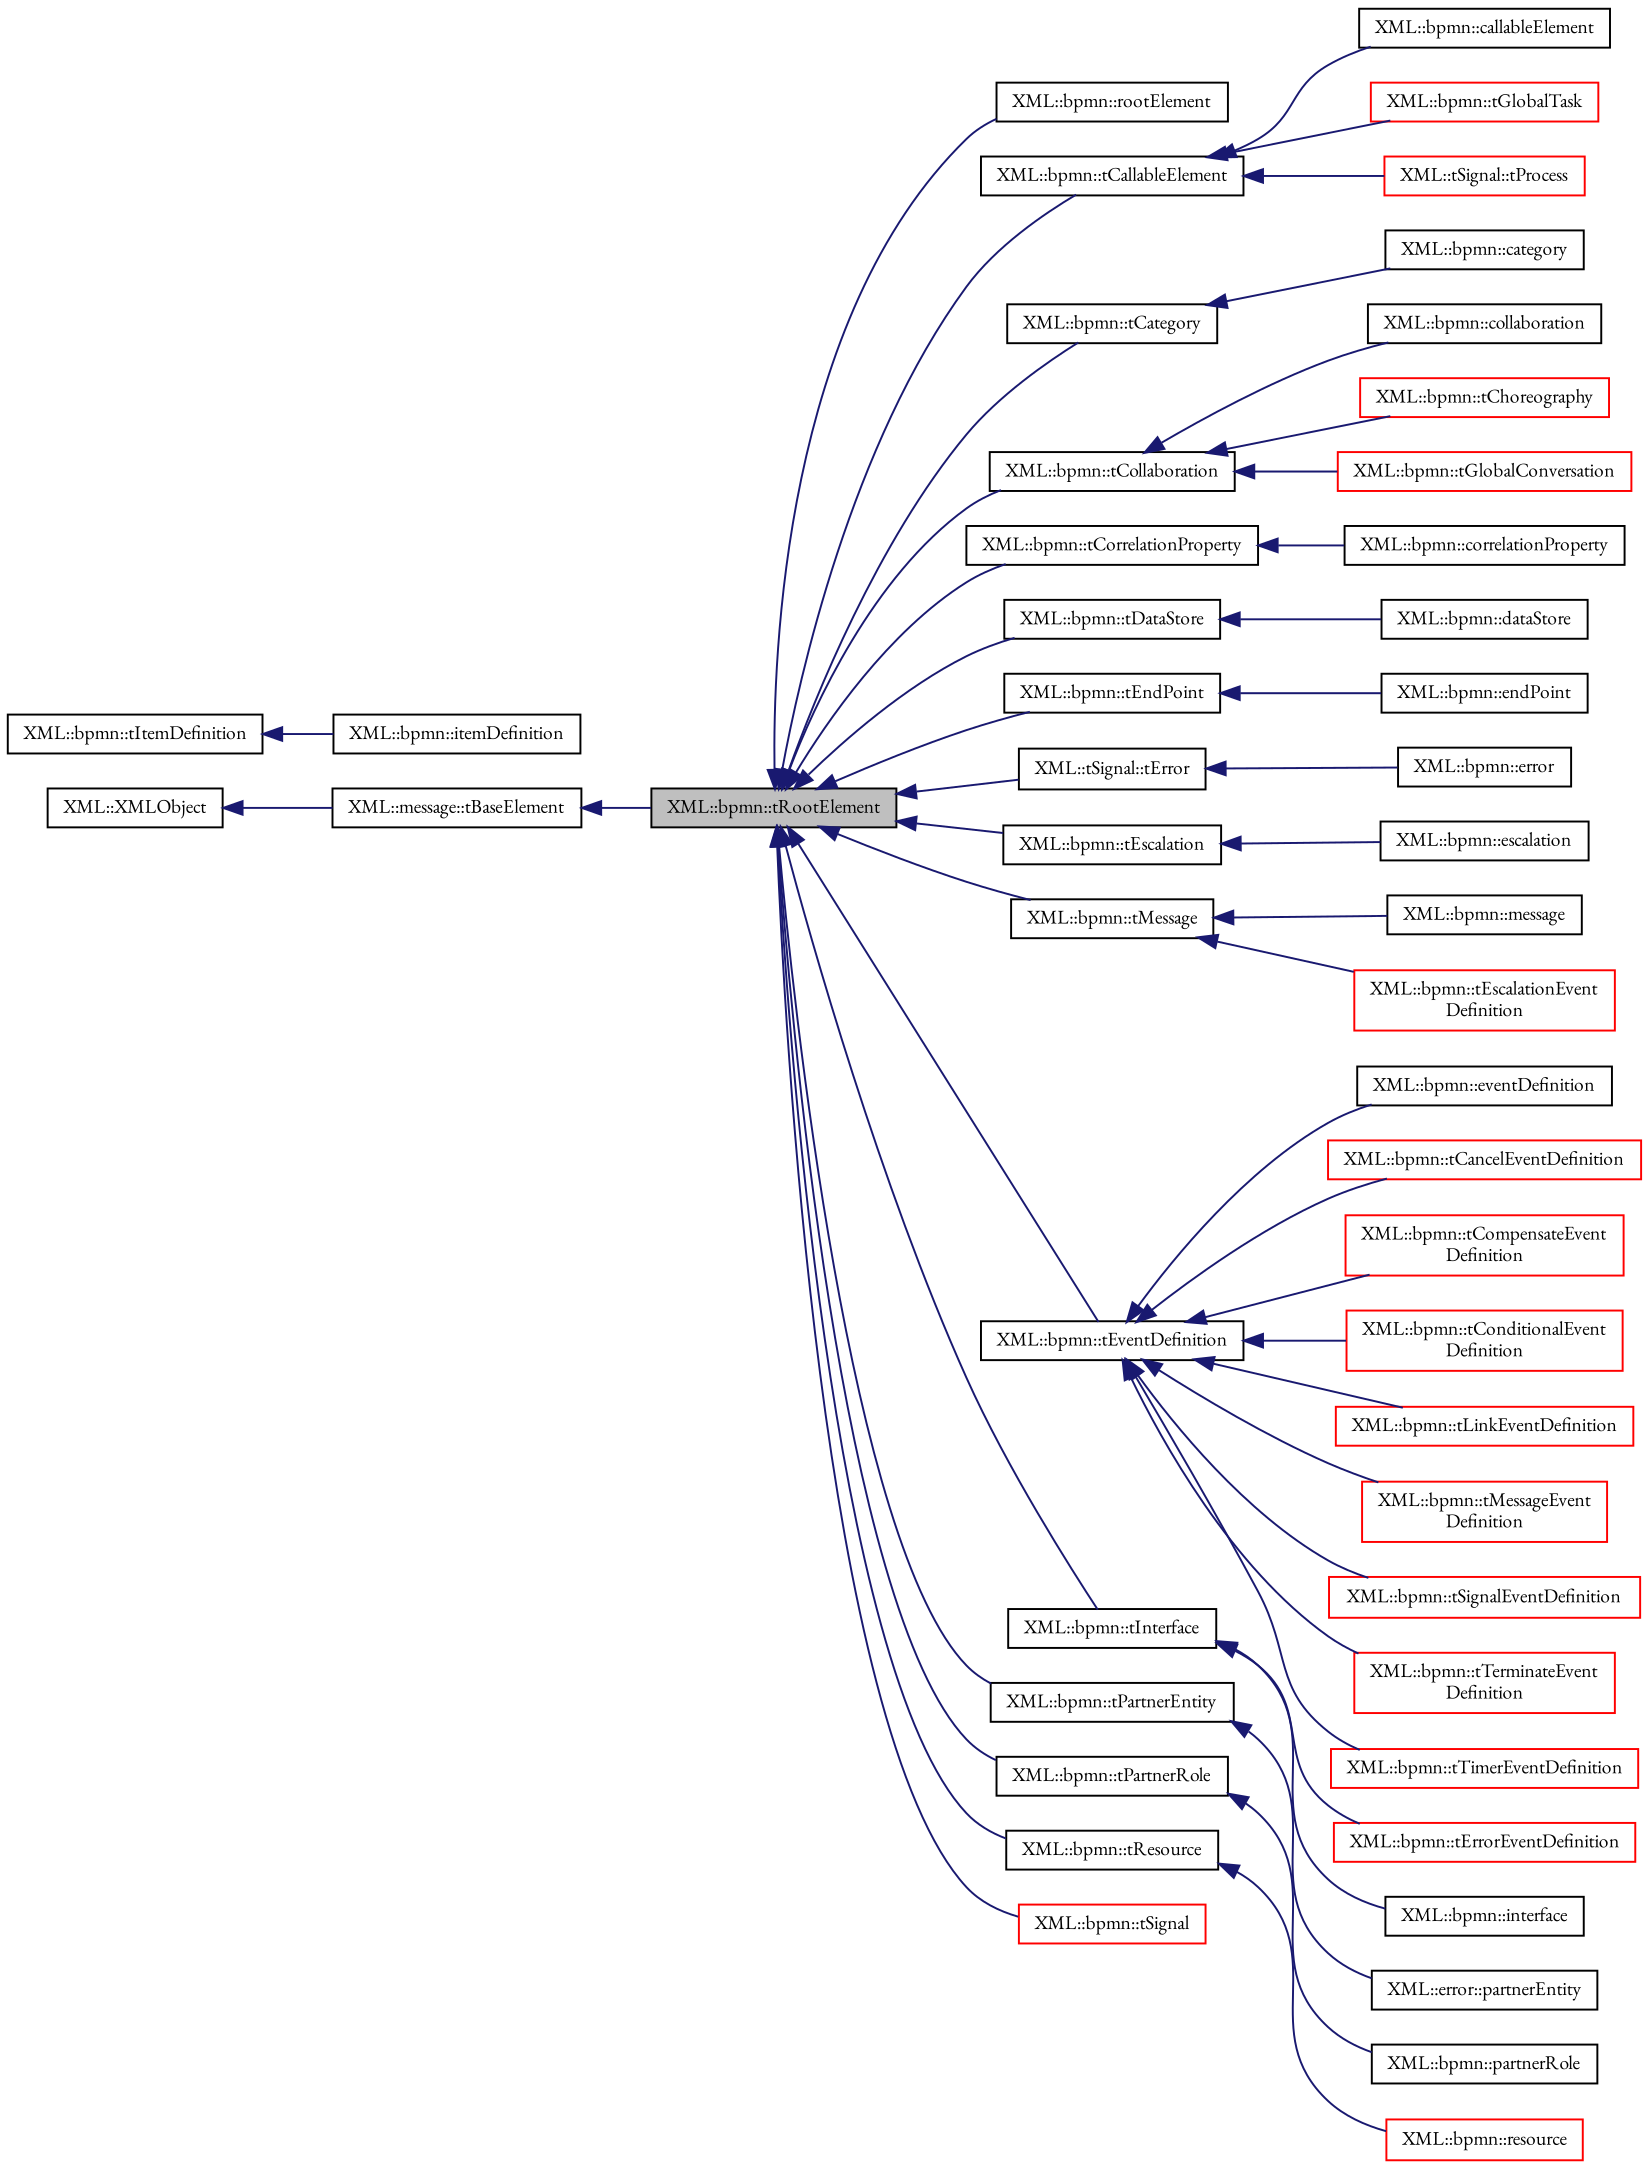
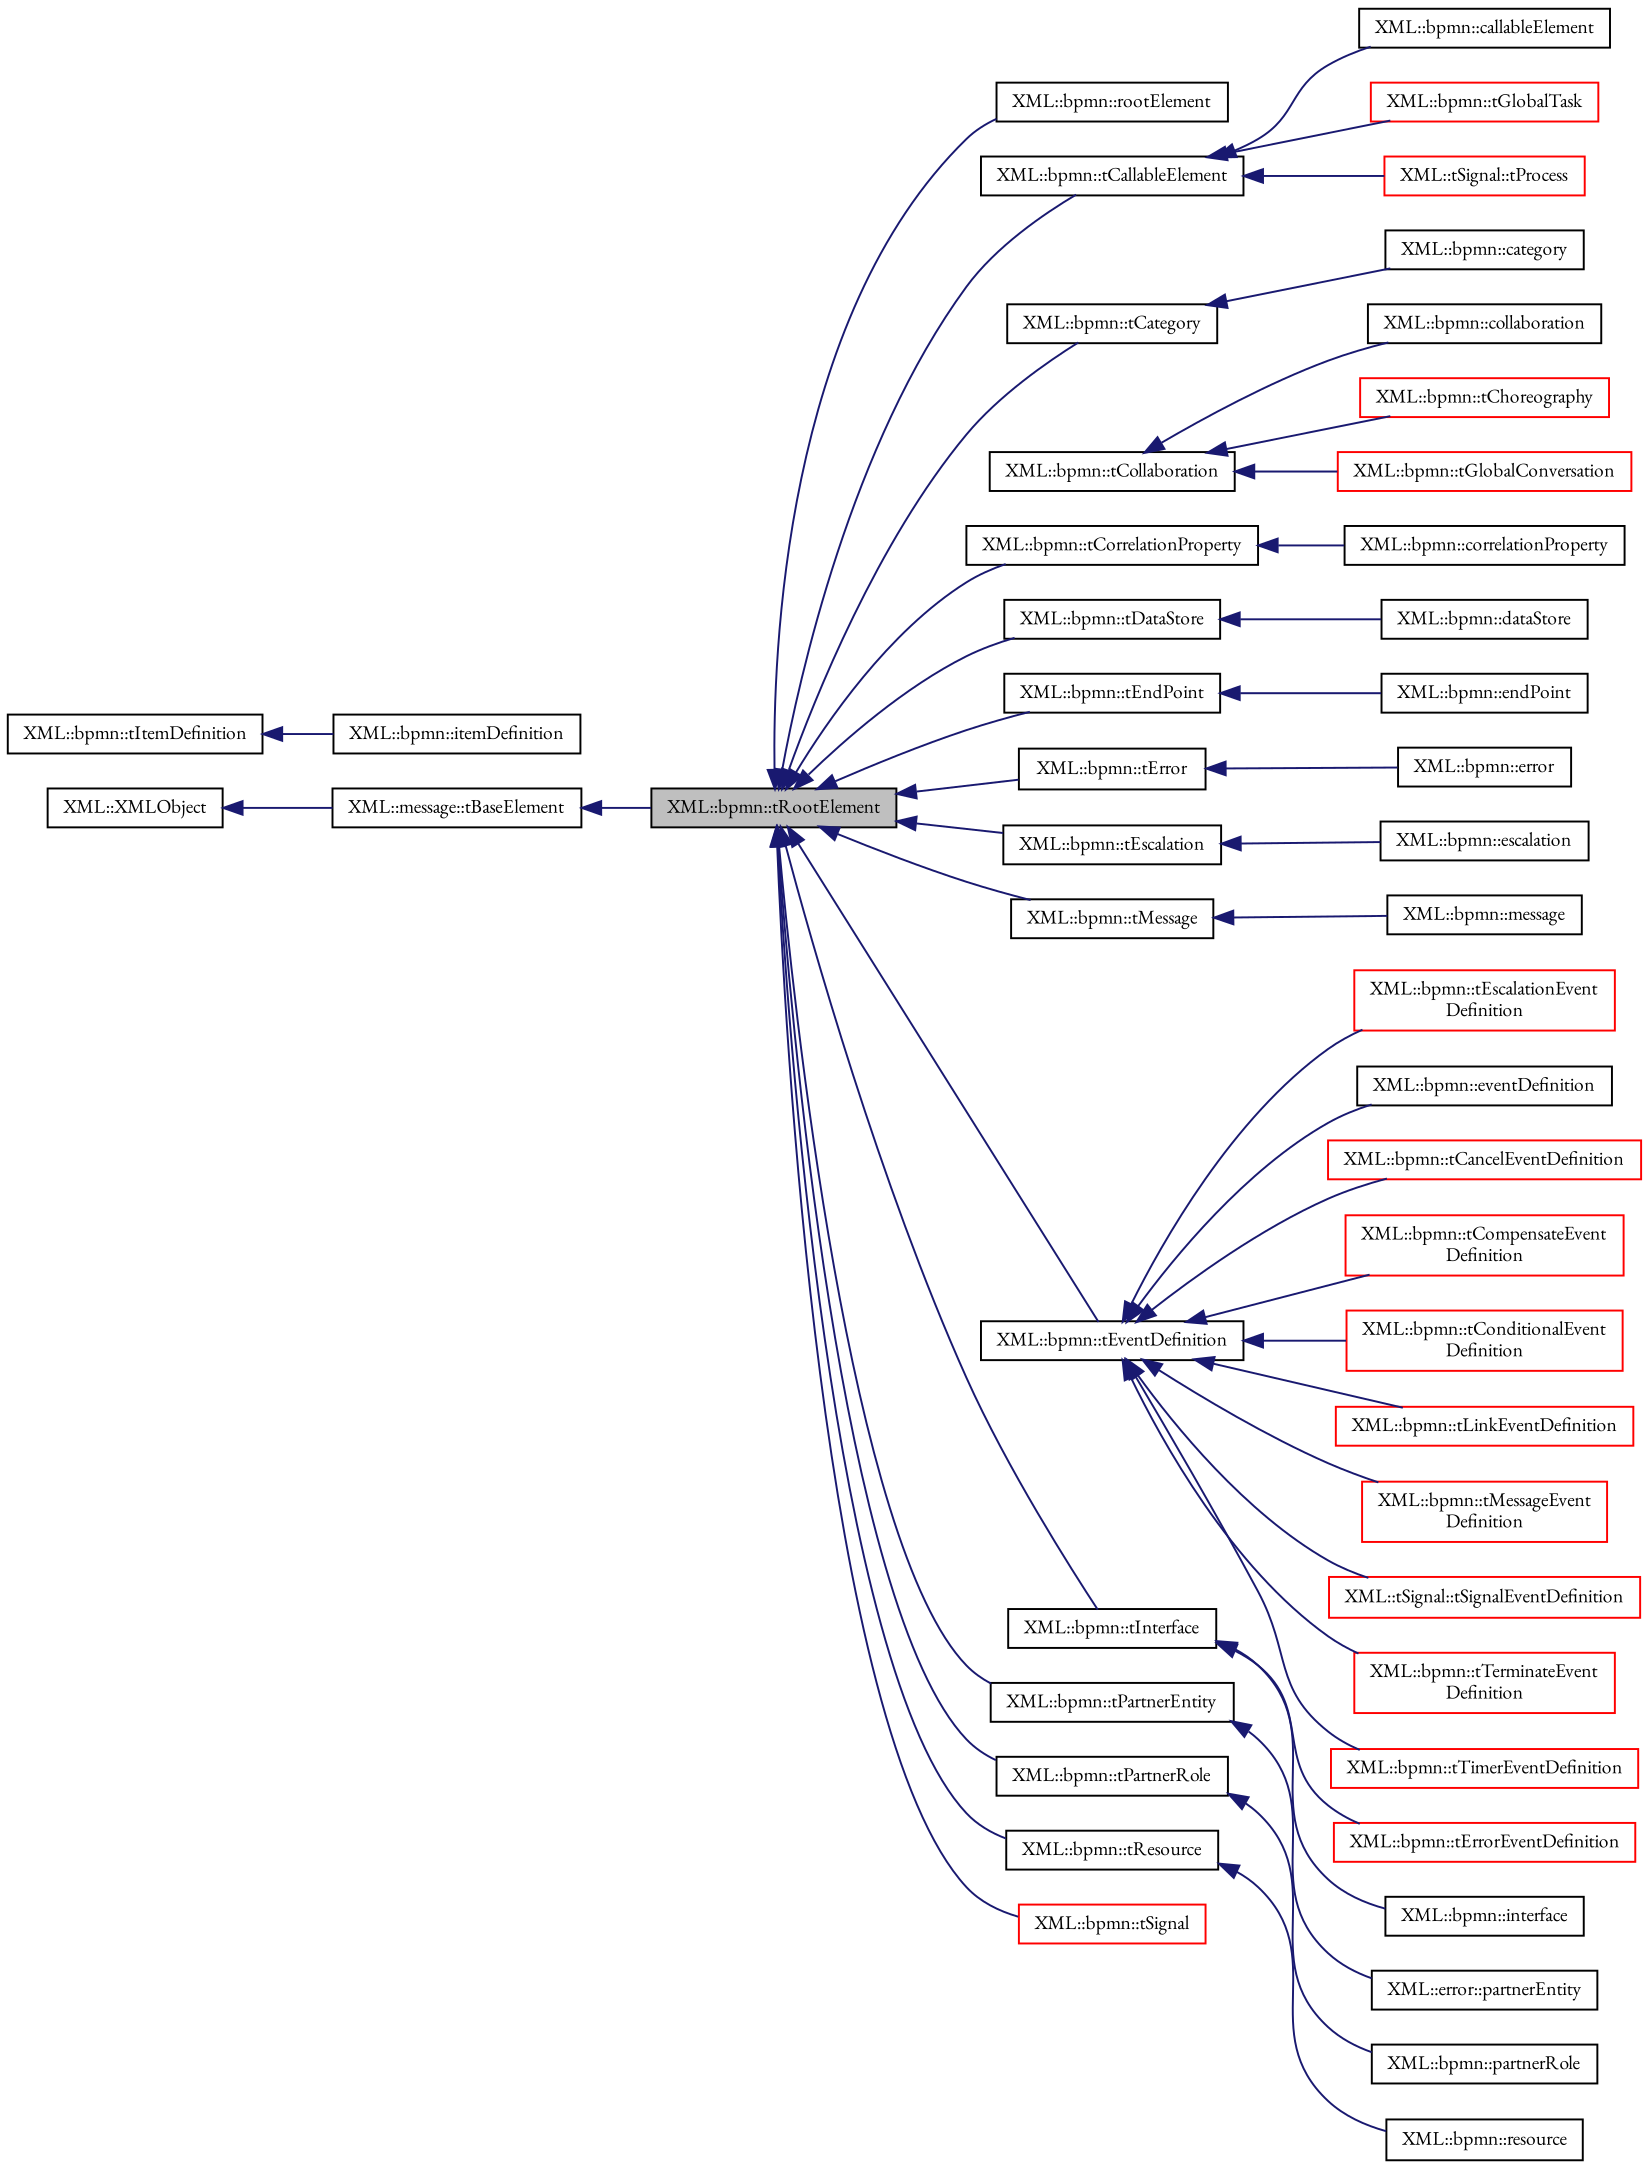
edge "XML::bpmn::tCollaboration" -> "XML::bpmn::tRootElement": removed
node "XML::tSignal::tError": label "XML::tSignal::tError" -> "XML::bpmn::tError"
edge "XML::bpmn::tEscalationEvent Definition" -> "XML::bpmn::tMessage": now "XML::bpmn::tEscalationEvent Definition" -> "XML::bpmn::tEventDefinition"
node "XML::bpmn::tSignalEventDefinition": label "XML::bpmn::tSignalEventDefinition" -> "XML::tSignal::tSignalEventDefinition"
node "XML::bpmn::resource": color red -> black
